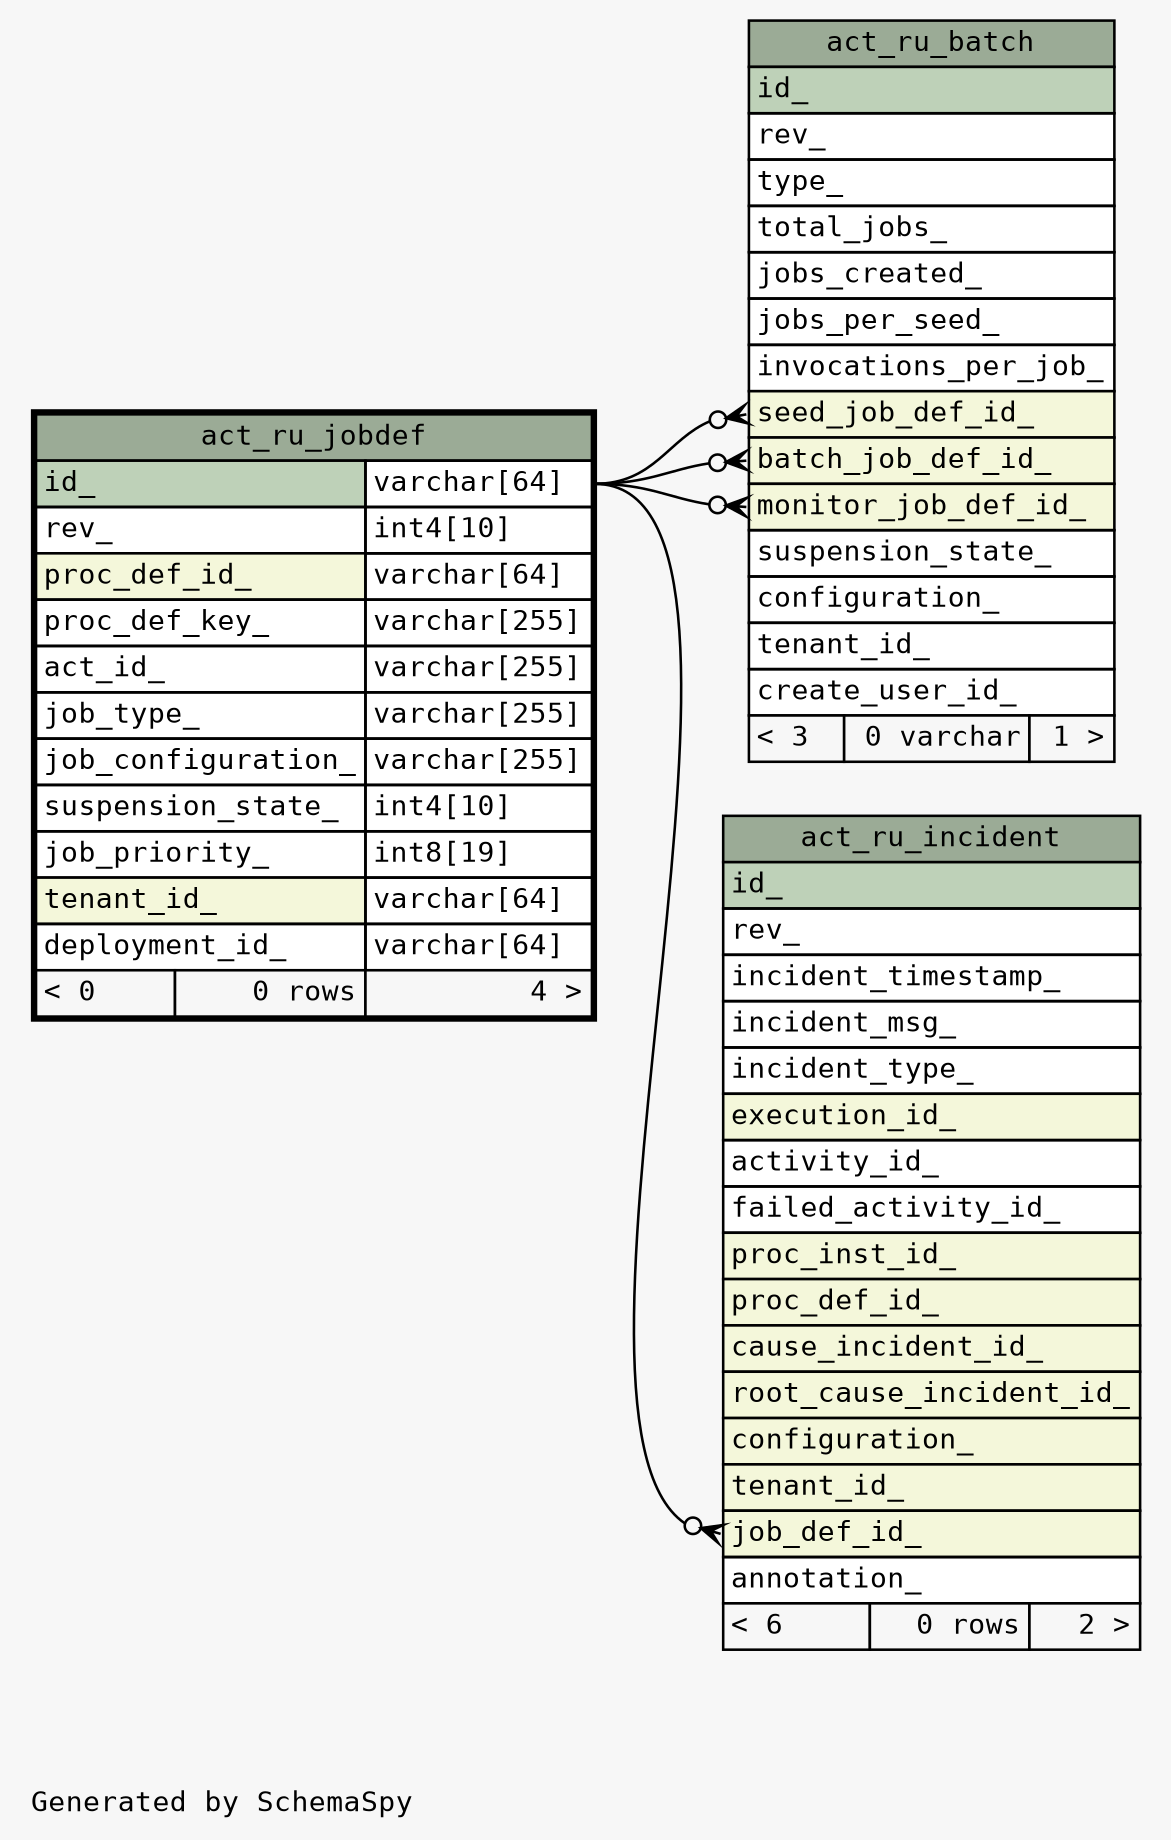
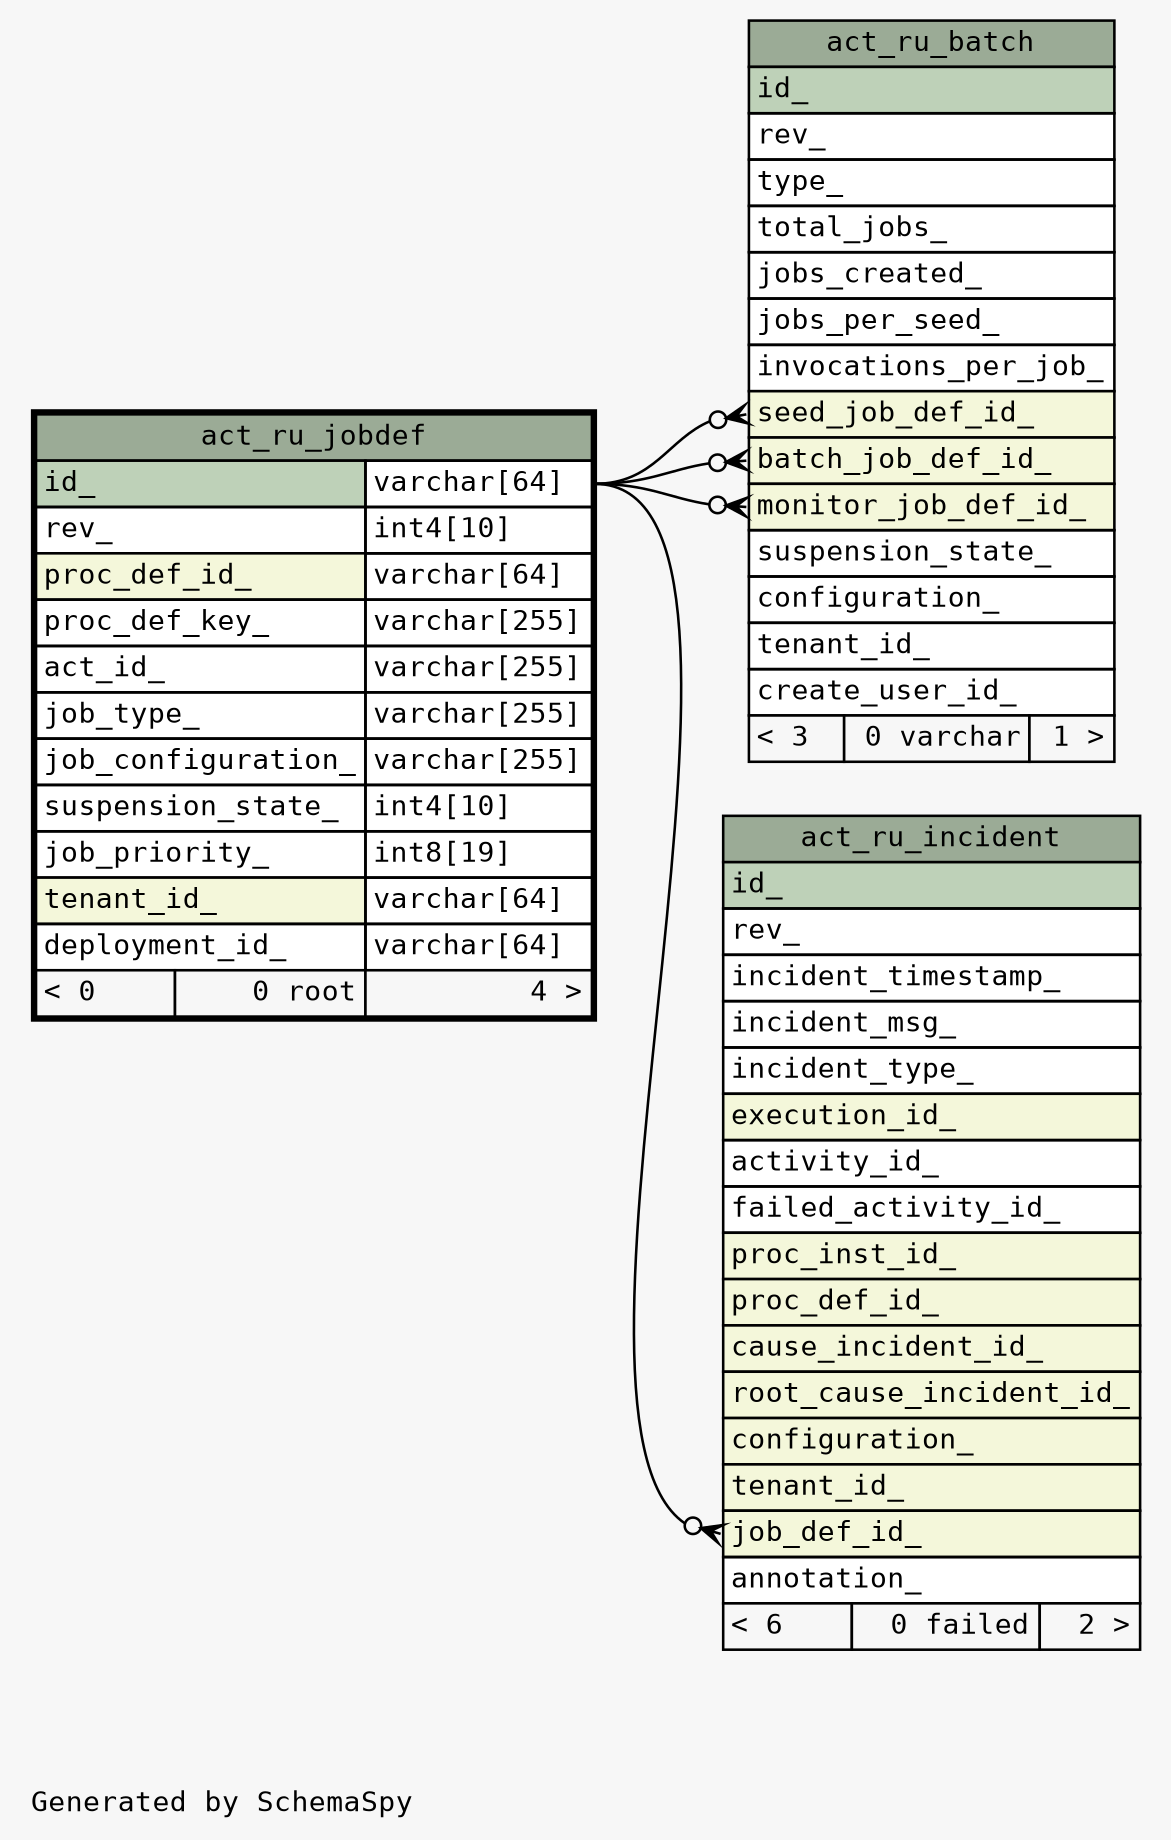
node "act_ru_jobdef": text "0 rows" -> "0 root"
node "act_ru_incident": text "0 rows" -> "0 failed"
